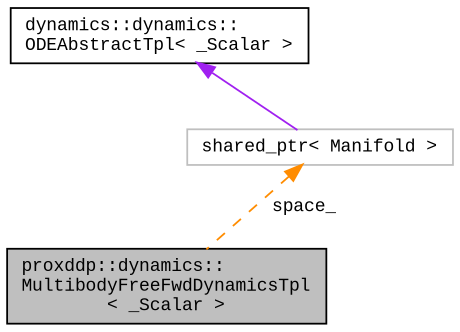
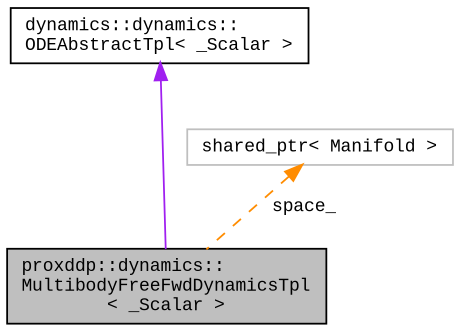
edge "shared_ptr< Manifold >" -> "dynamics::dynamics:: ODEAbstractTpl< _Scalar >": now "proxddp::dynamics:: MultibodyFreeFwdDynamicsTpl < _Scalar >" -> "dynamics::dynamics:: ODEAbstractTpl< _Scalar >"
